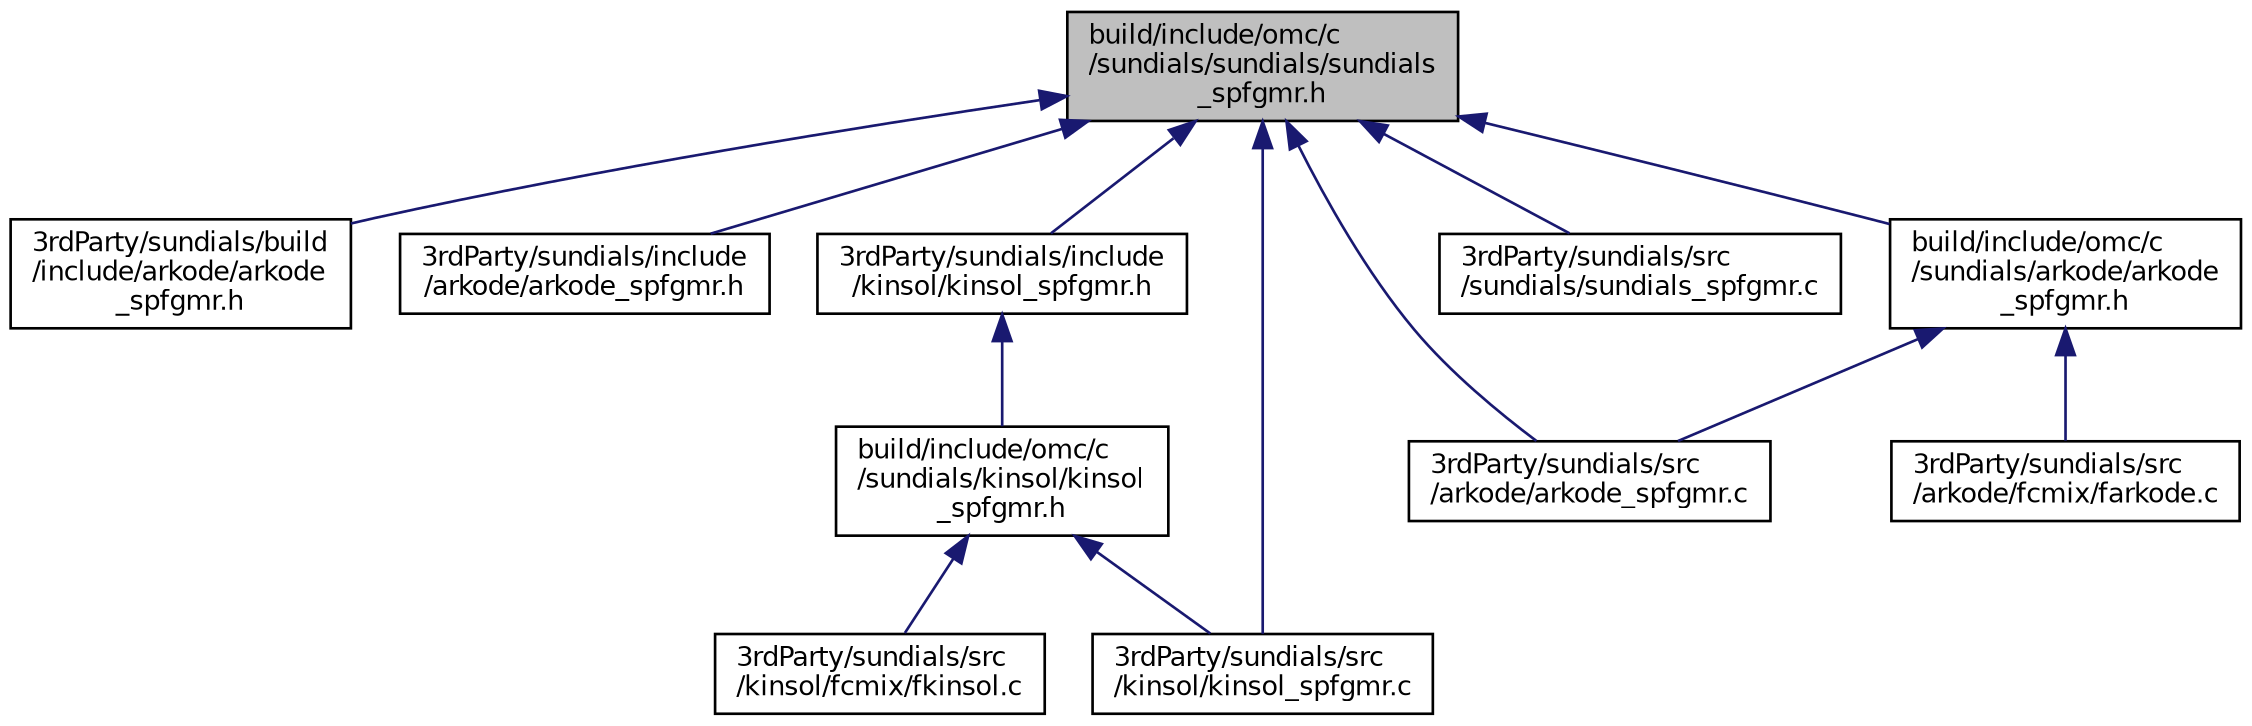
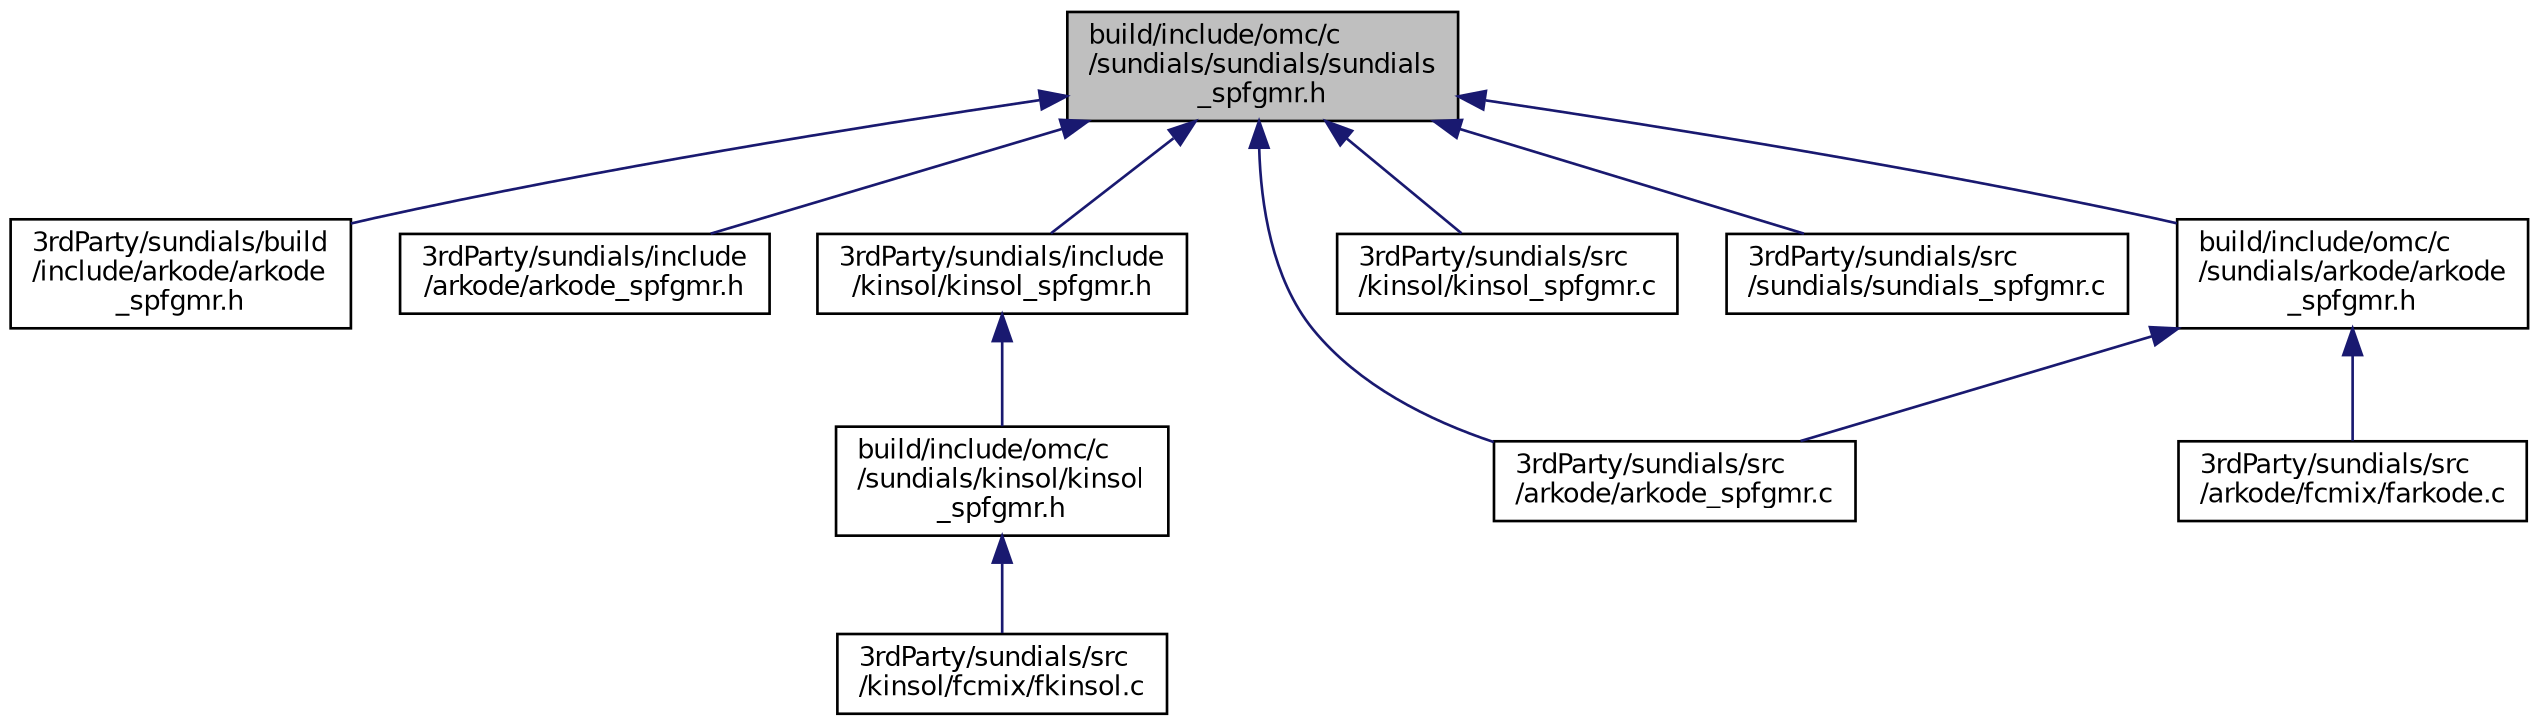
edge "3rdParty/sundials/src /kinsol/kinsol_spfgmr.c" -> "build/include/omc/c /sundials/kinsol/kinsol _spfgmr.h": removed
